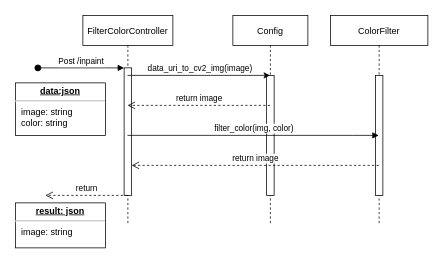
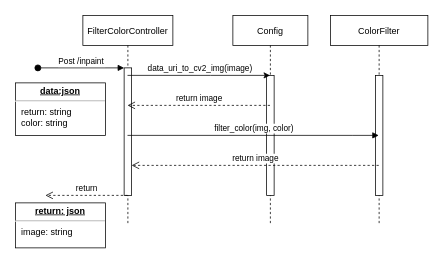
node "data:json image: string color: string": label "data:json image: string color: string" -> "data:json return: string color: string"
node "result: json image: string": label "result: json image: string" -> "return: json image: string"
